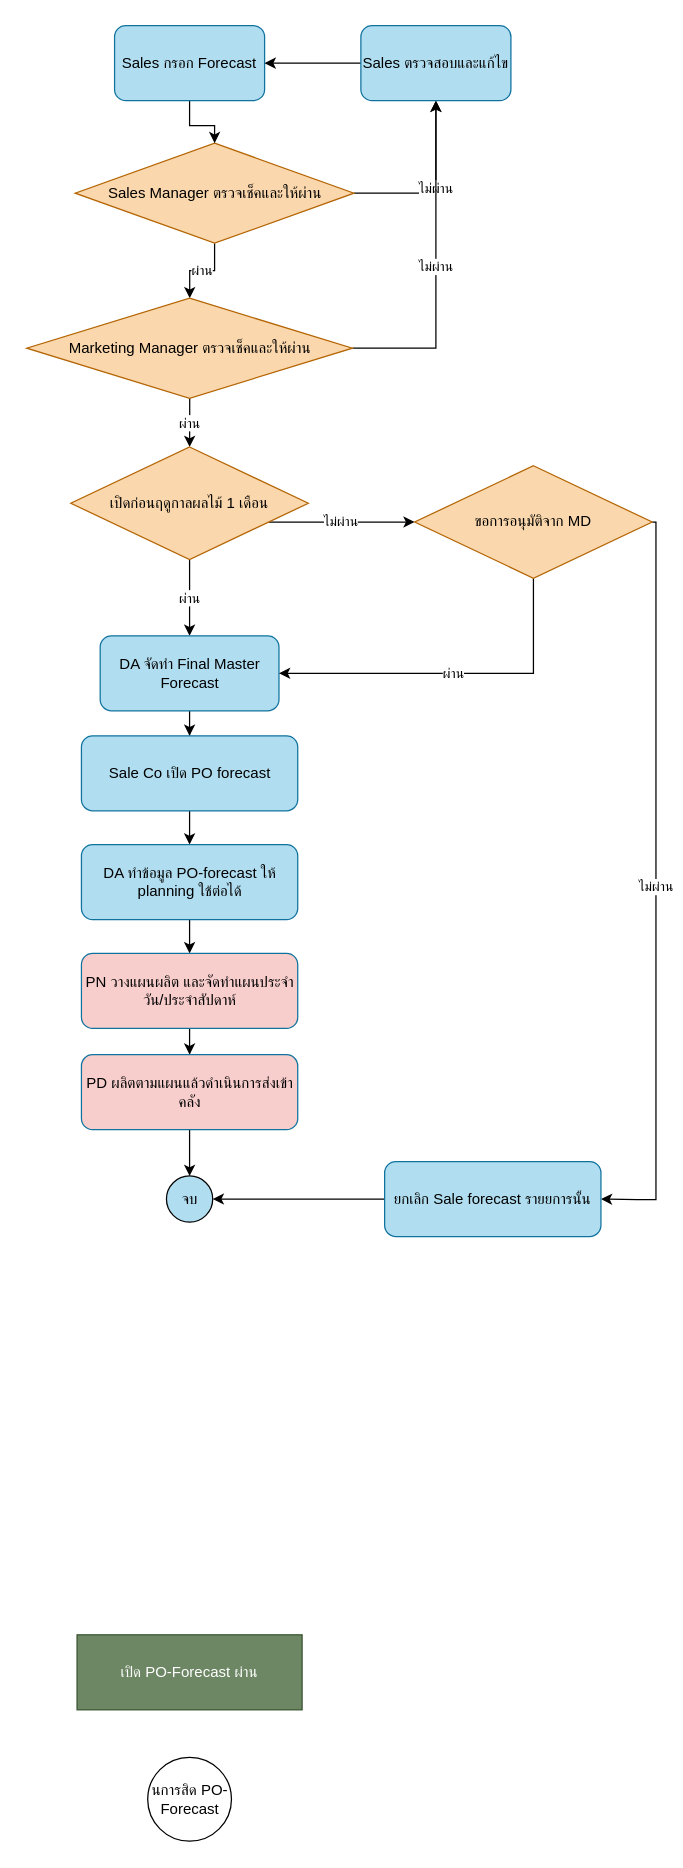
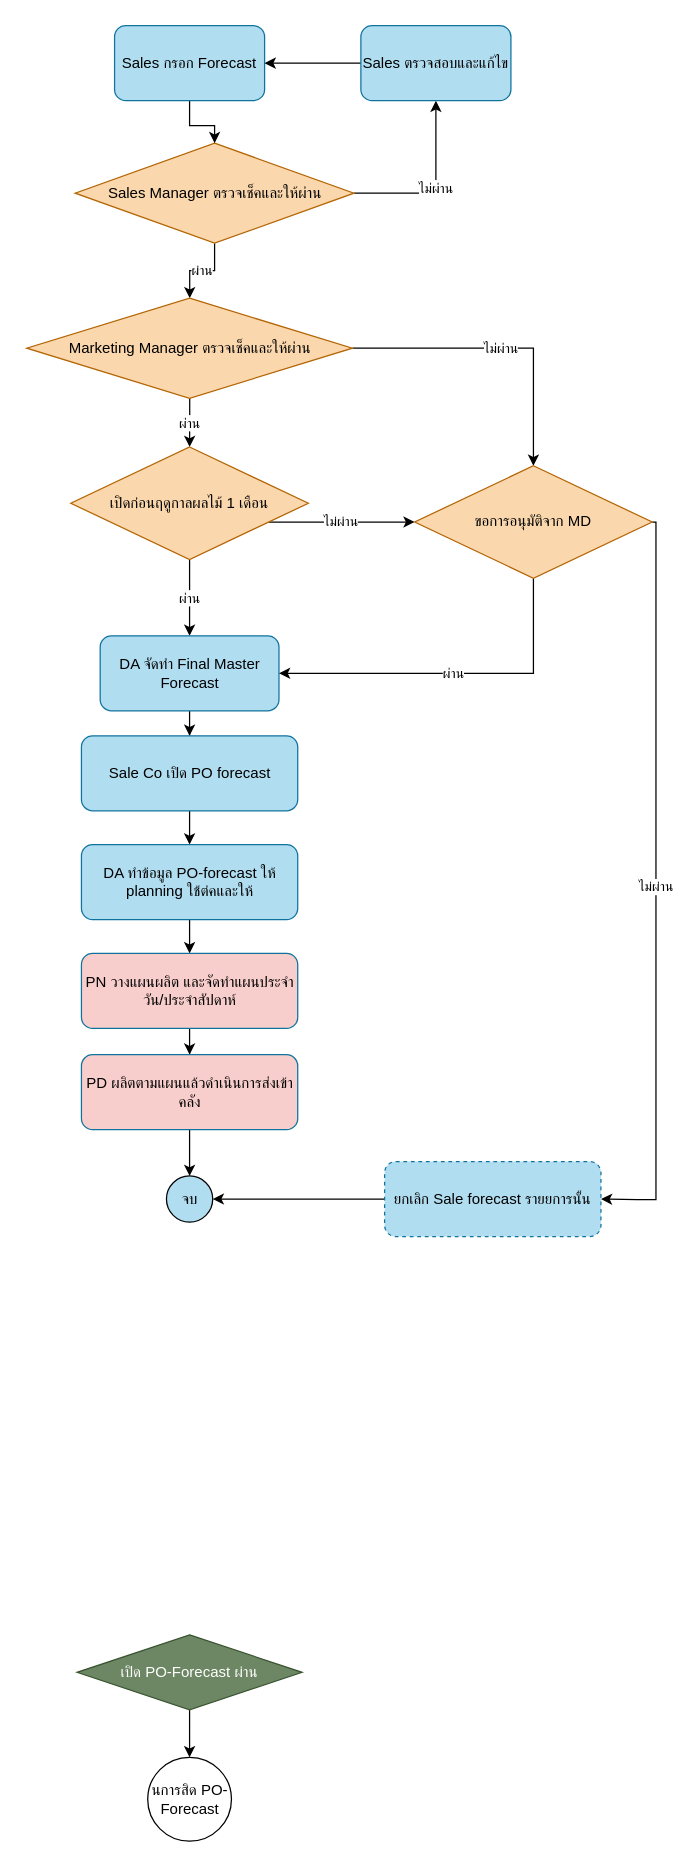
edge "Marketing Manager ตรวจเช็คและให้ผ่าน" -> "Sales ตรวจสอบและแก้ไข": now "Marketing Manager ตรวจเช็คและให้ผ่าน" -> "ขอการอนุมัติจาก MD"
node "DA ทำข้อมูล PO-forecast ให้ planning ใช้ต่อได้": label "DA ทำข้อมูล PO-forecast ให้ planning ใช้ต่อได้" -> "DA ทำข้อมูล PO-forecast ให้ planning ใช้ต่คและให้"
node "ยกเลิก Sale forecast รายยการนั้น": style solid -> dashed
node "เปิด PO-Forecast ผ่าน": shape rectangle -> diamond
edge "เปิด PO-Forecast ผ่าน" -> "นการสิด PO-Forecast": added
